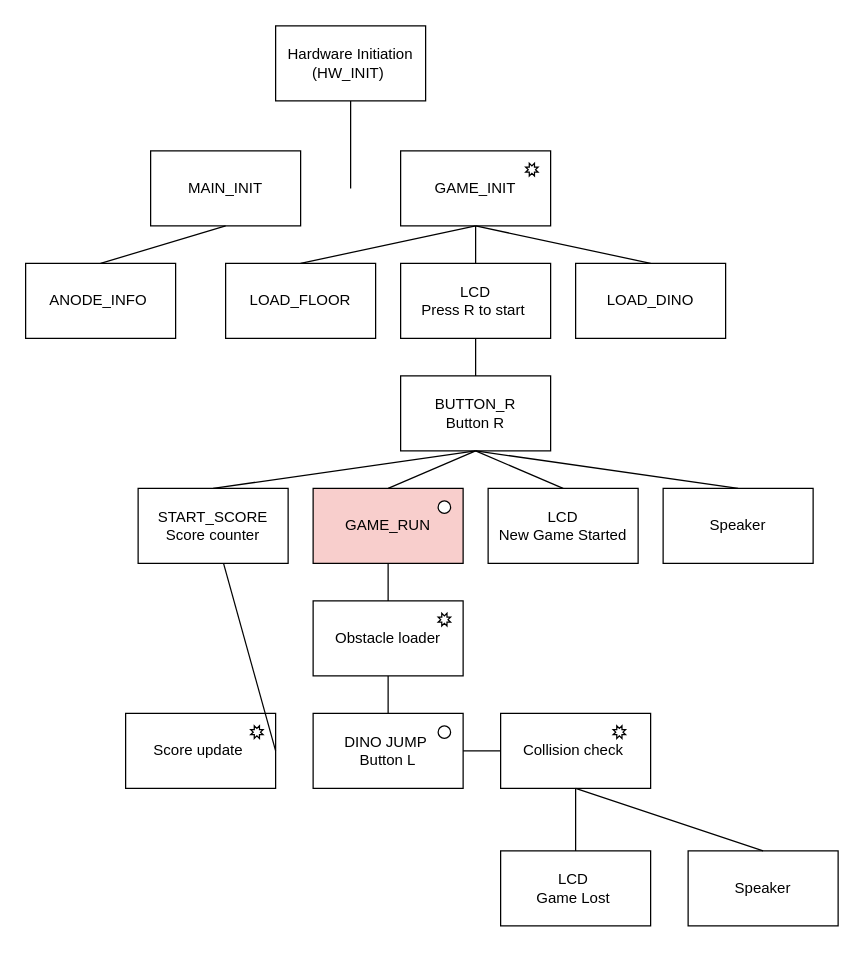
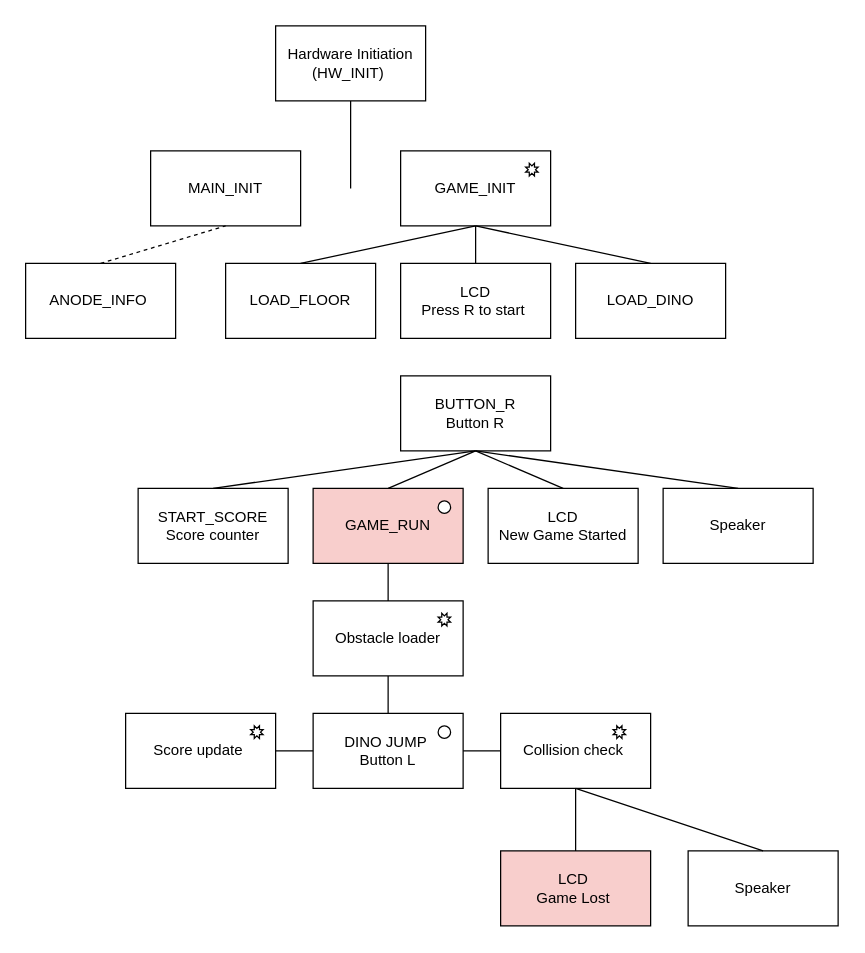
edge "MAIN_INIT" -- "ANODE_INFO": style solid -> dashed
edge "LCD Press R to start" -- "BUTTON_R Button R": removed
edge "START_SCORE Score counter" -- "Score update": now "DINO JUMP Button L" -- "Score update"
node "LCD Game Lost": fillcolor #ffffff -> #f8cecc
